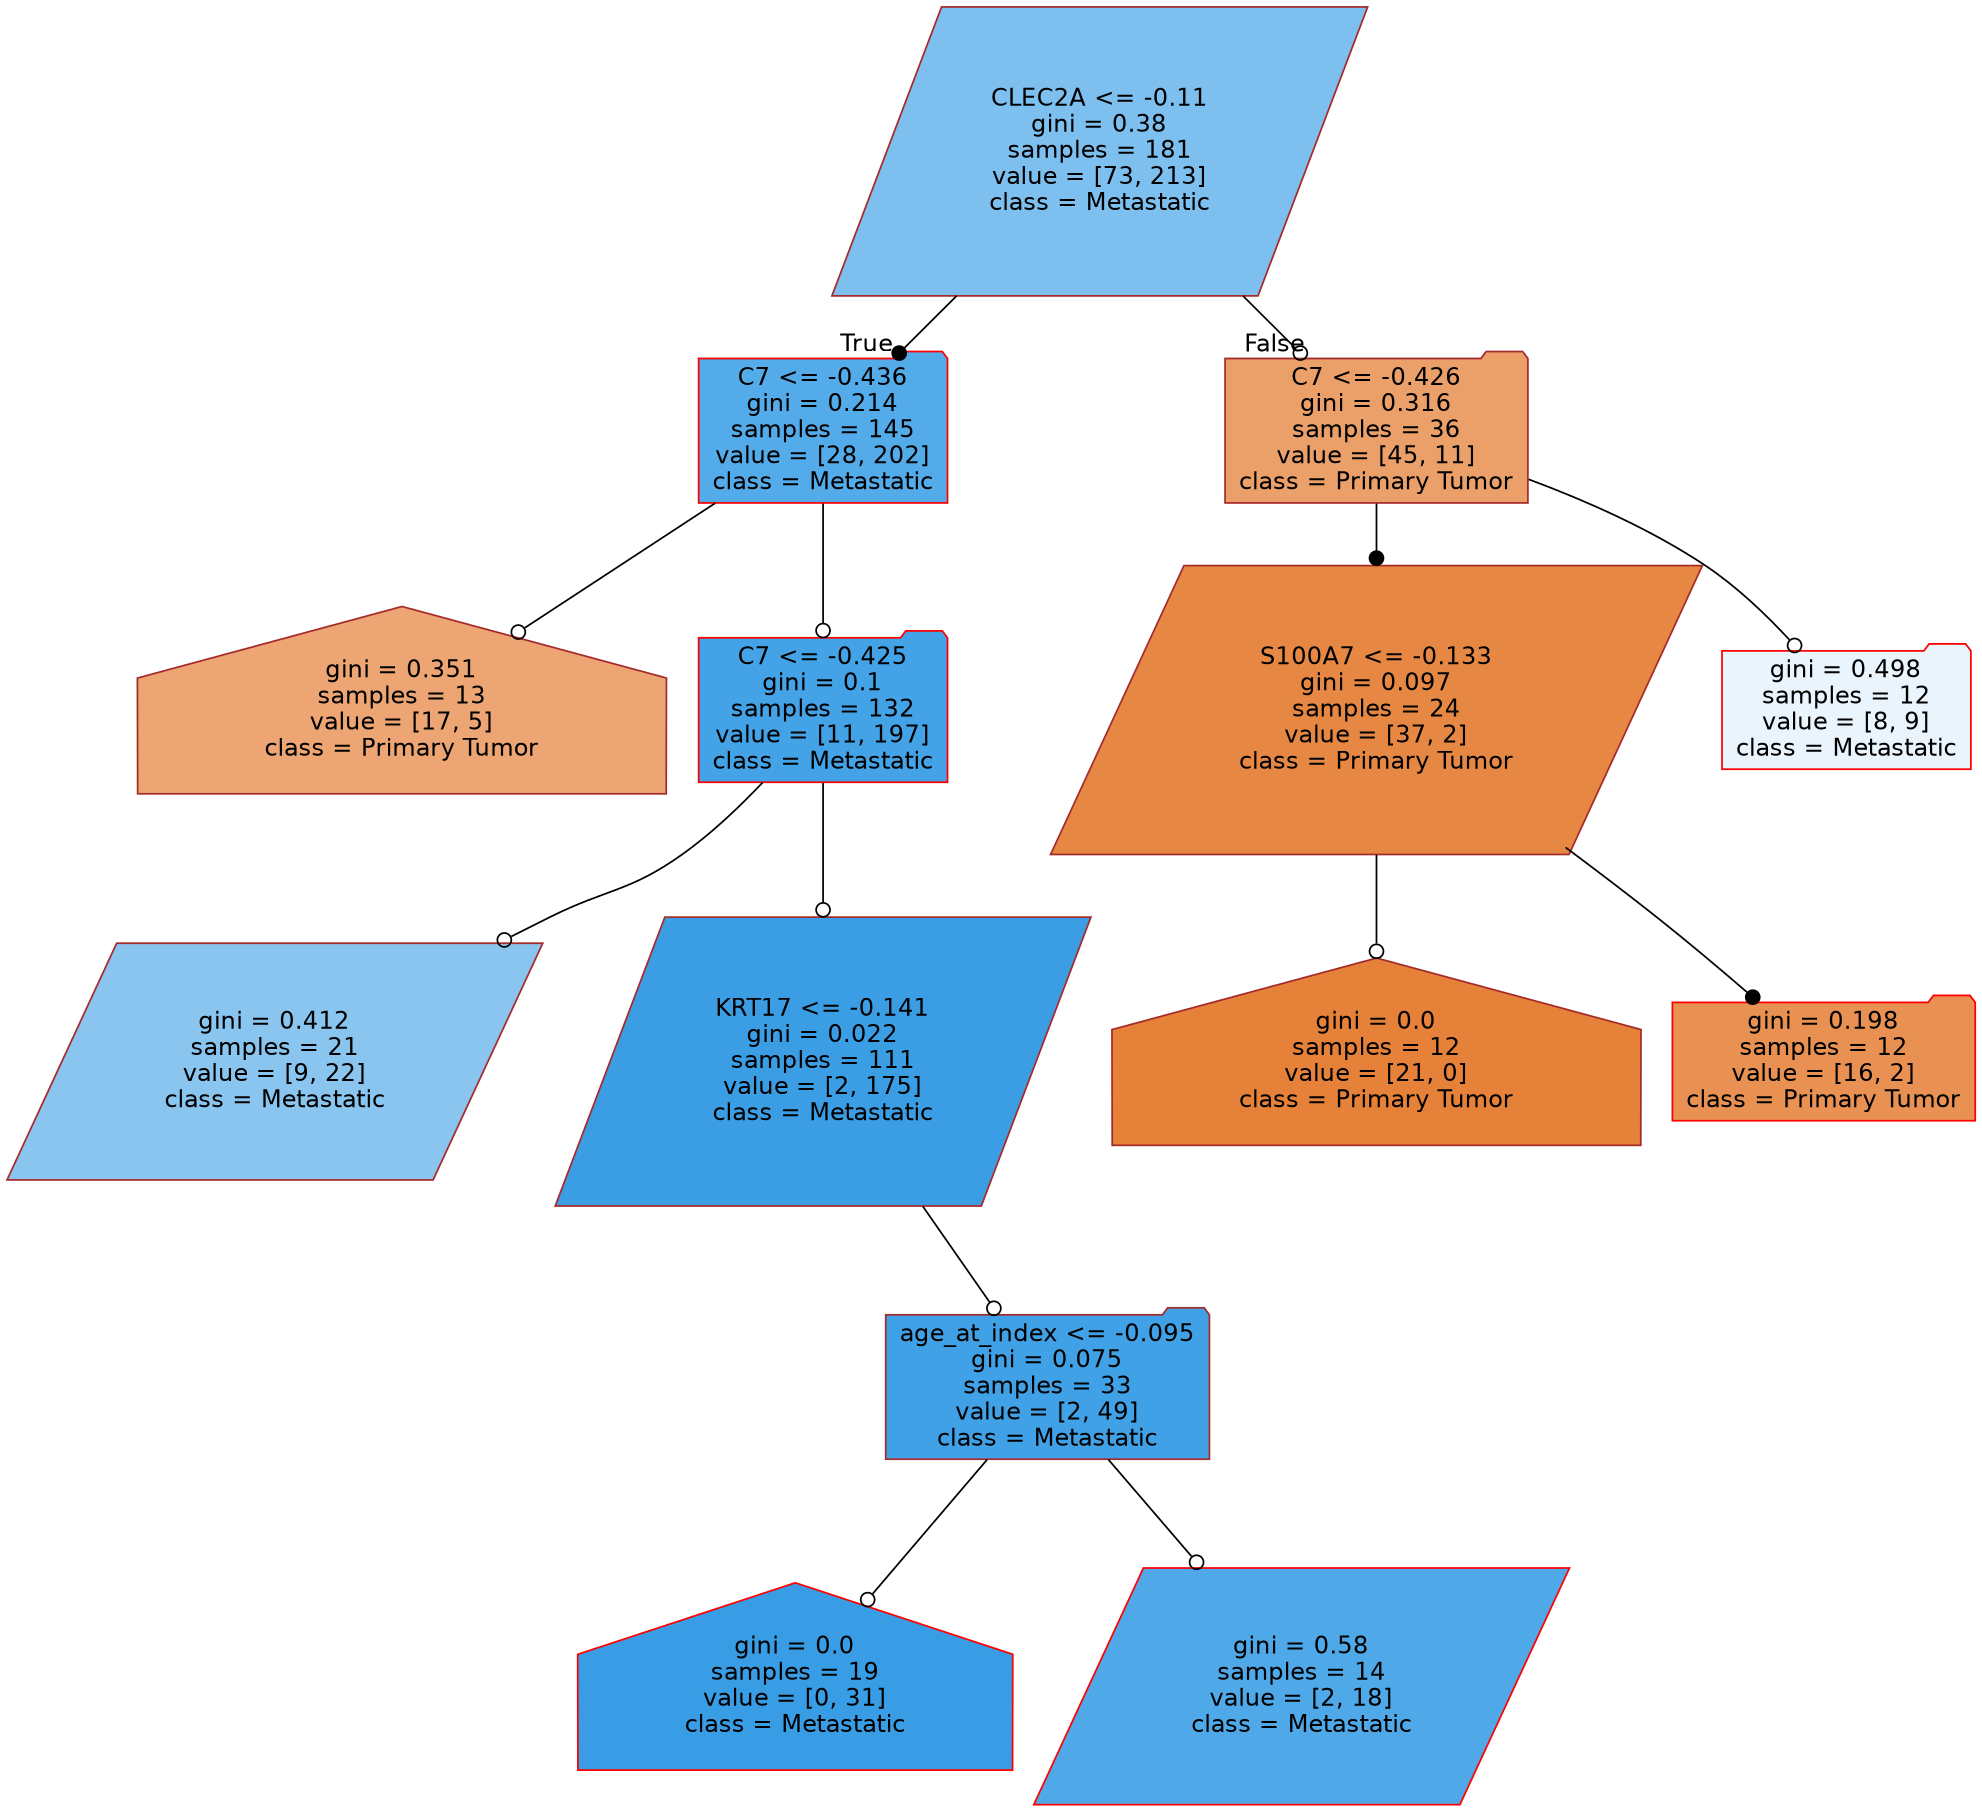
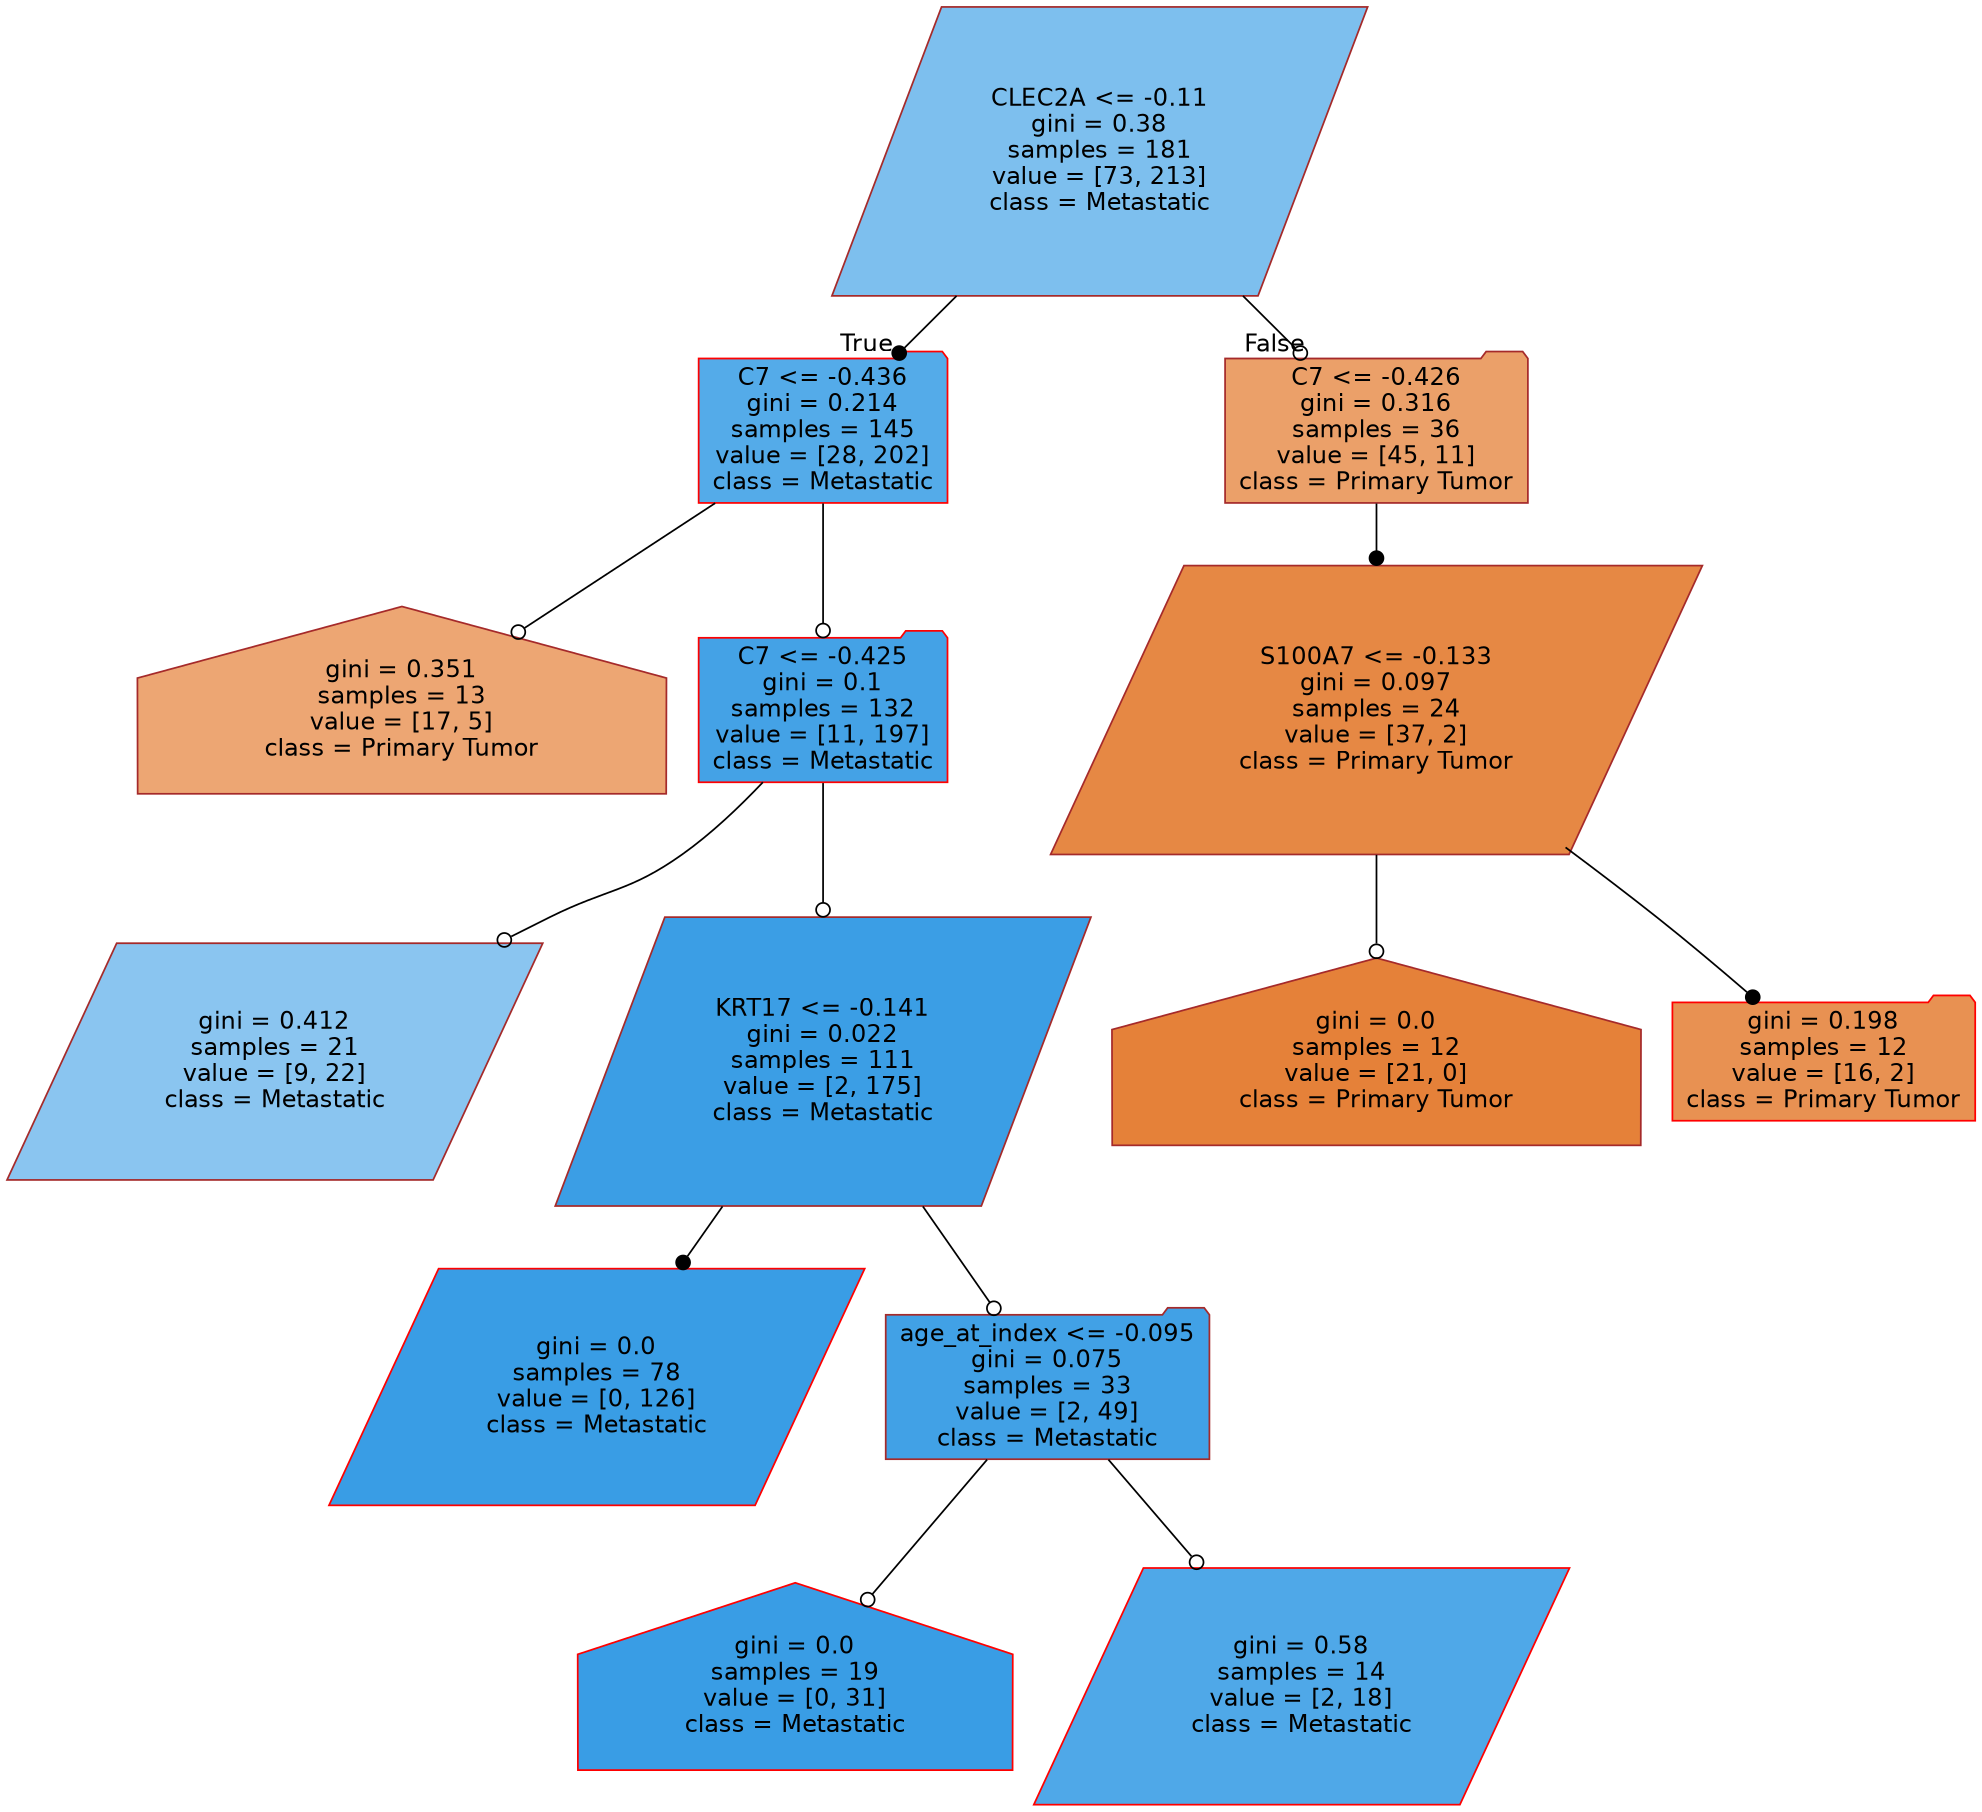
node "gini = 0.498 samples = 12 value = [8, 9] class = Metastatic": removed
node "gini = 0.0 samples = 78 value = [0, 126] class = Metastatic": added
